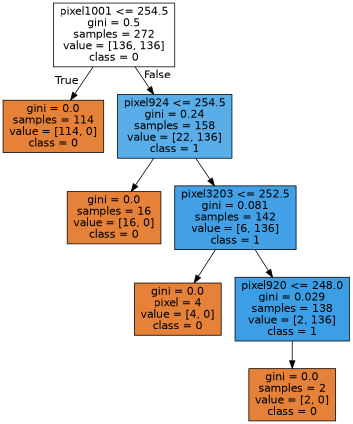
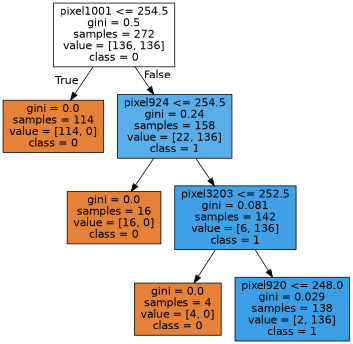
node "gini = 0.0 pixel = 4 value = [4, 0] class = 0": label "gini = 0.0 pixel = 4 value = [4, 0] class = 0" -> "gini = 0.0 samples = 4 value = [4, 0] class = 0"
node "gini = 0.0 samples = 2 value = [2, 0] class = 0": removed
